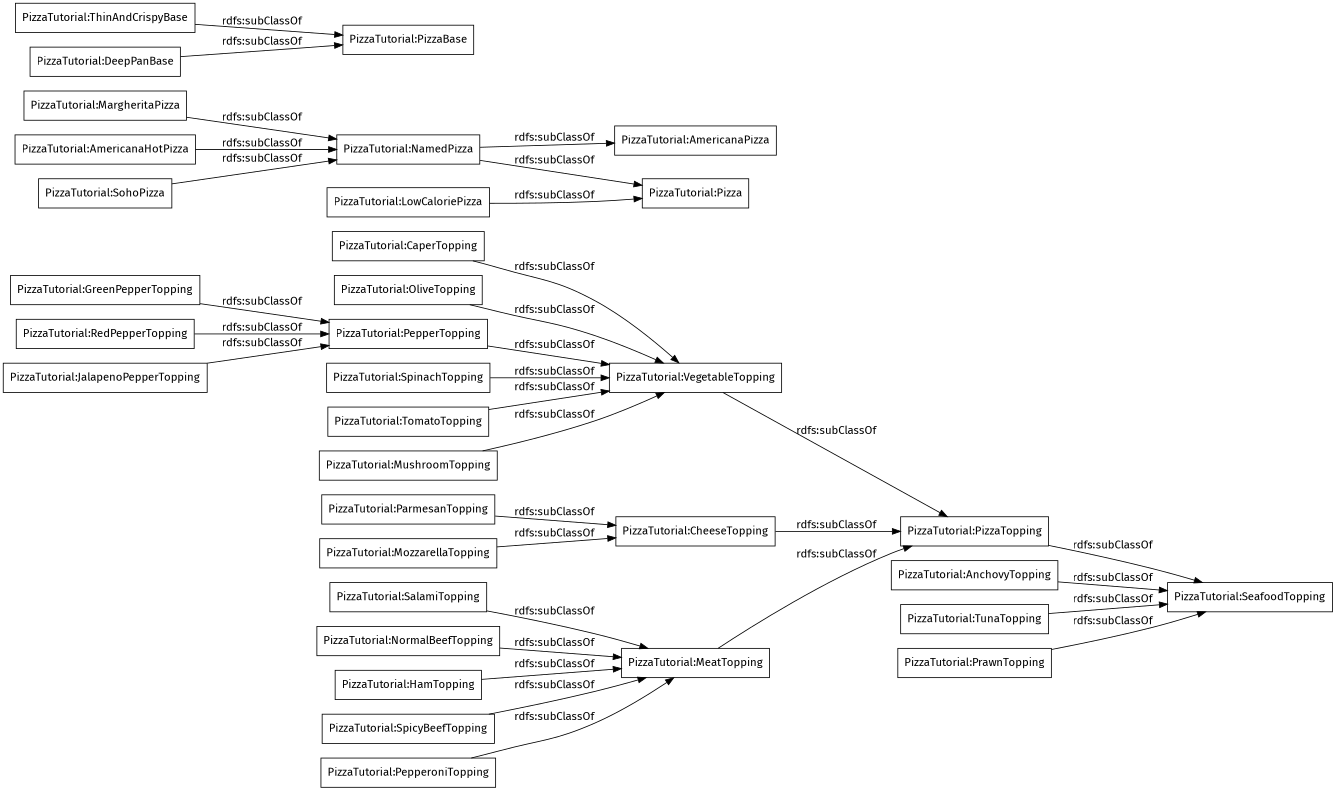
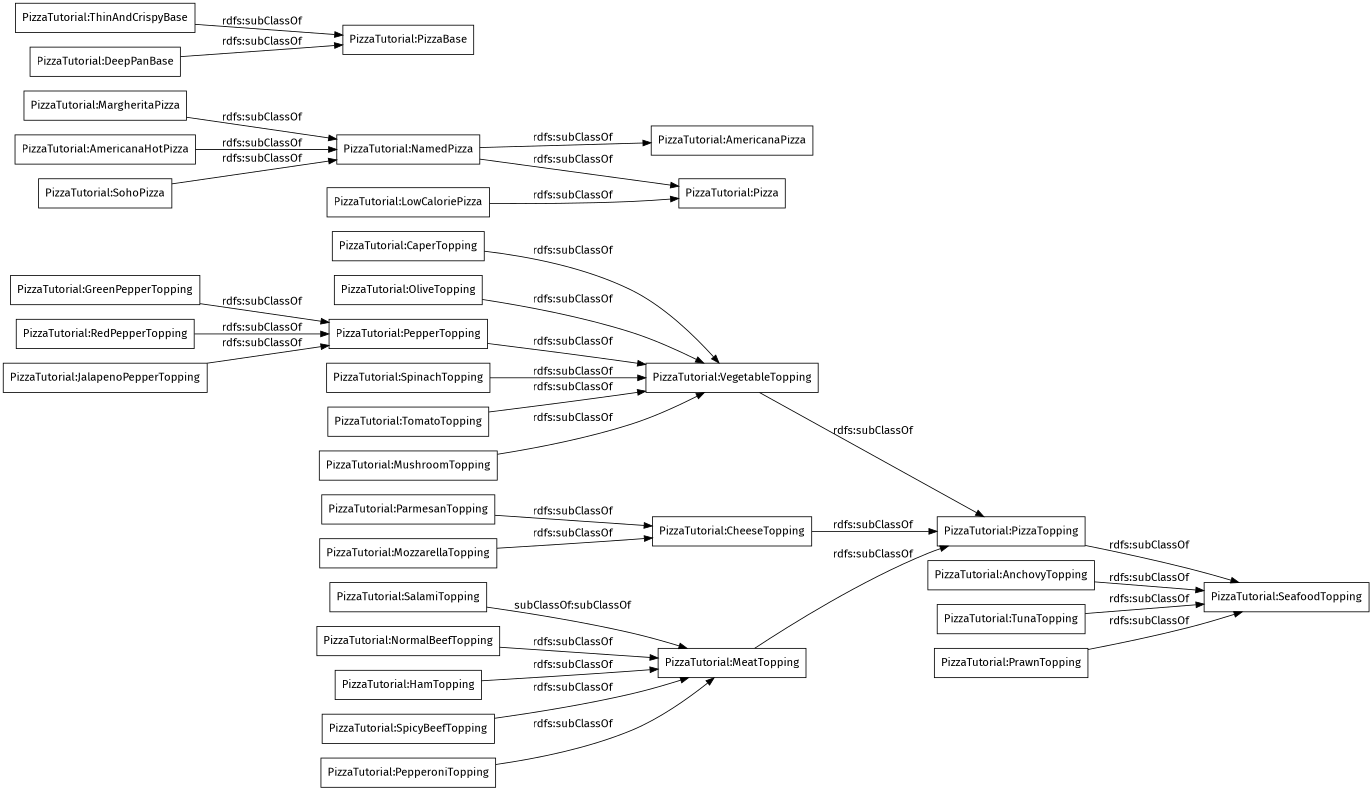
edge "PizzaTutorial:SalamiTopping" -> "PizzaTutorial:MeatTopping": label "rdfs:subClassOf" -> "subClassOf:subClassOf"
